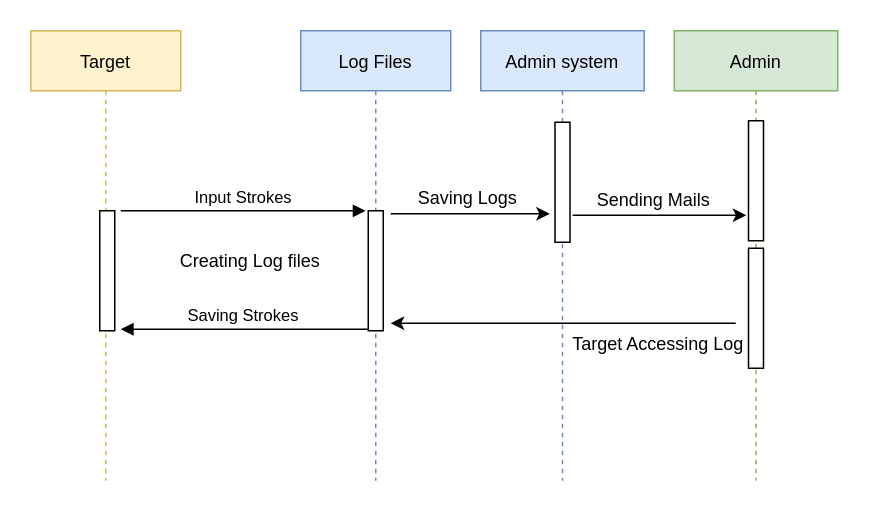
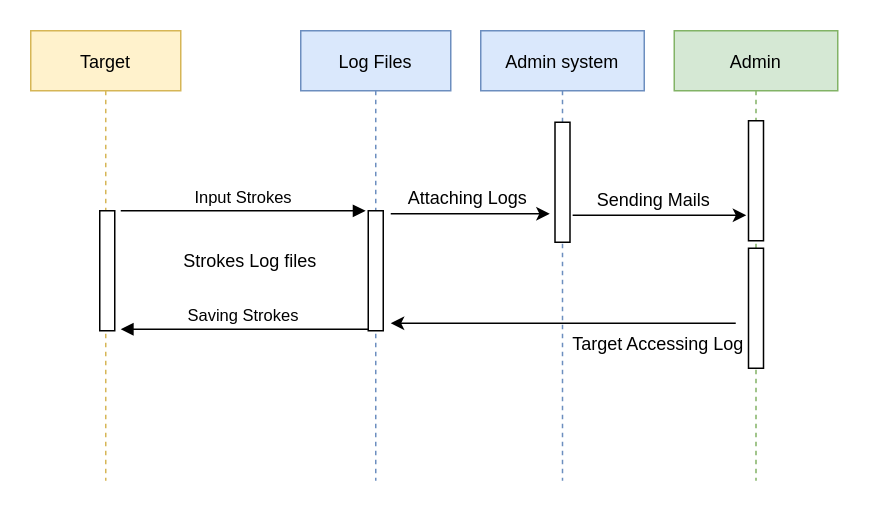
node "Saving Logs": label "Saving Logs" -> "Attaching Logs"
node "Creating Log files": label "Creating Log files" -> "Strokes Log files"
